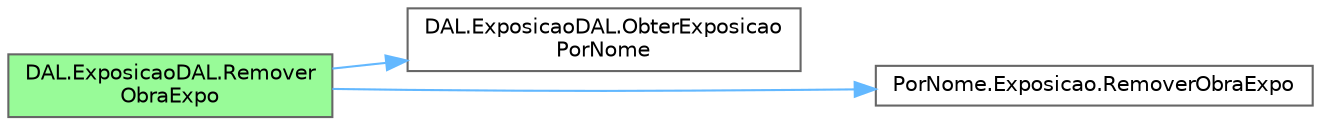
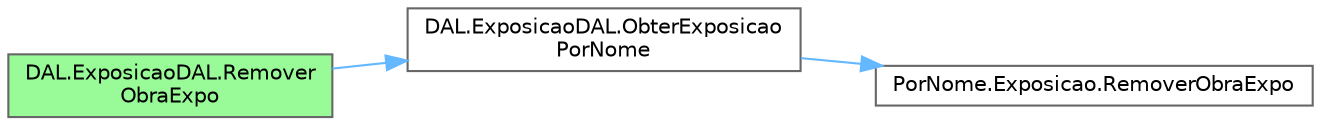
edge "DAL.ExposicaoDAL.Remover ObraExpo" -> "PorNome.Exposicao.RemoverObraExpo": now "DAL.ExposicaoDAL.ObterExposicao PorNome" -> "PorNome.Exposicao.RemoverObraExpo"
